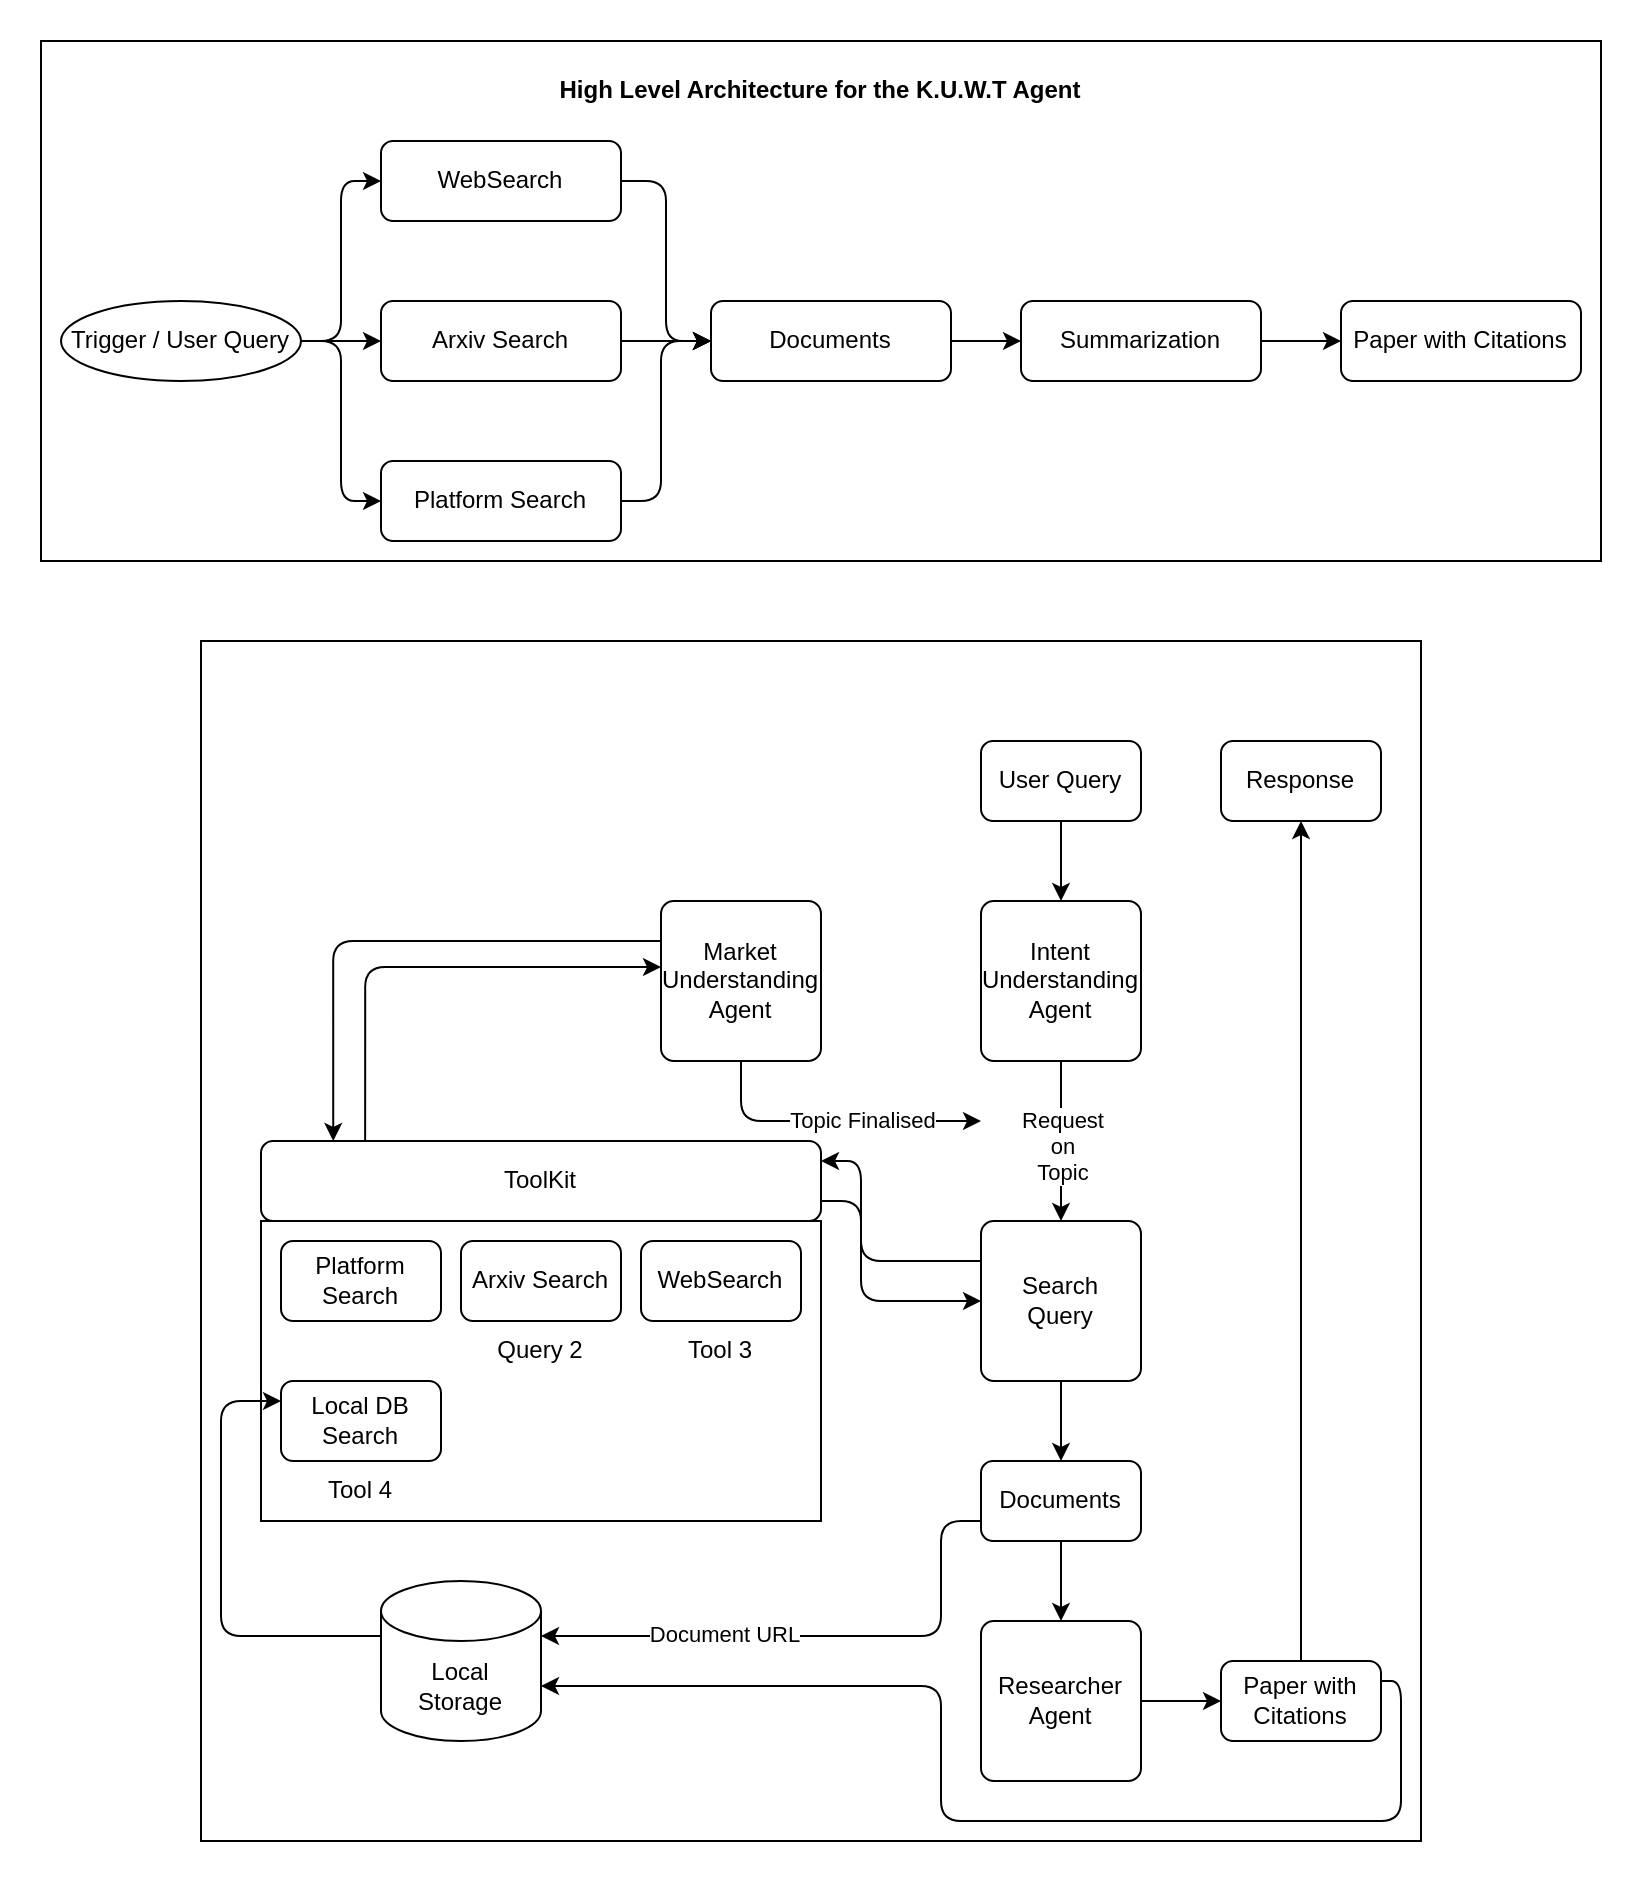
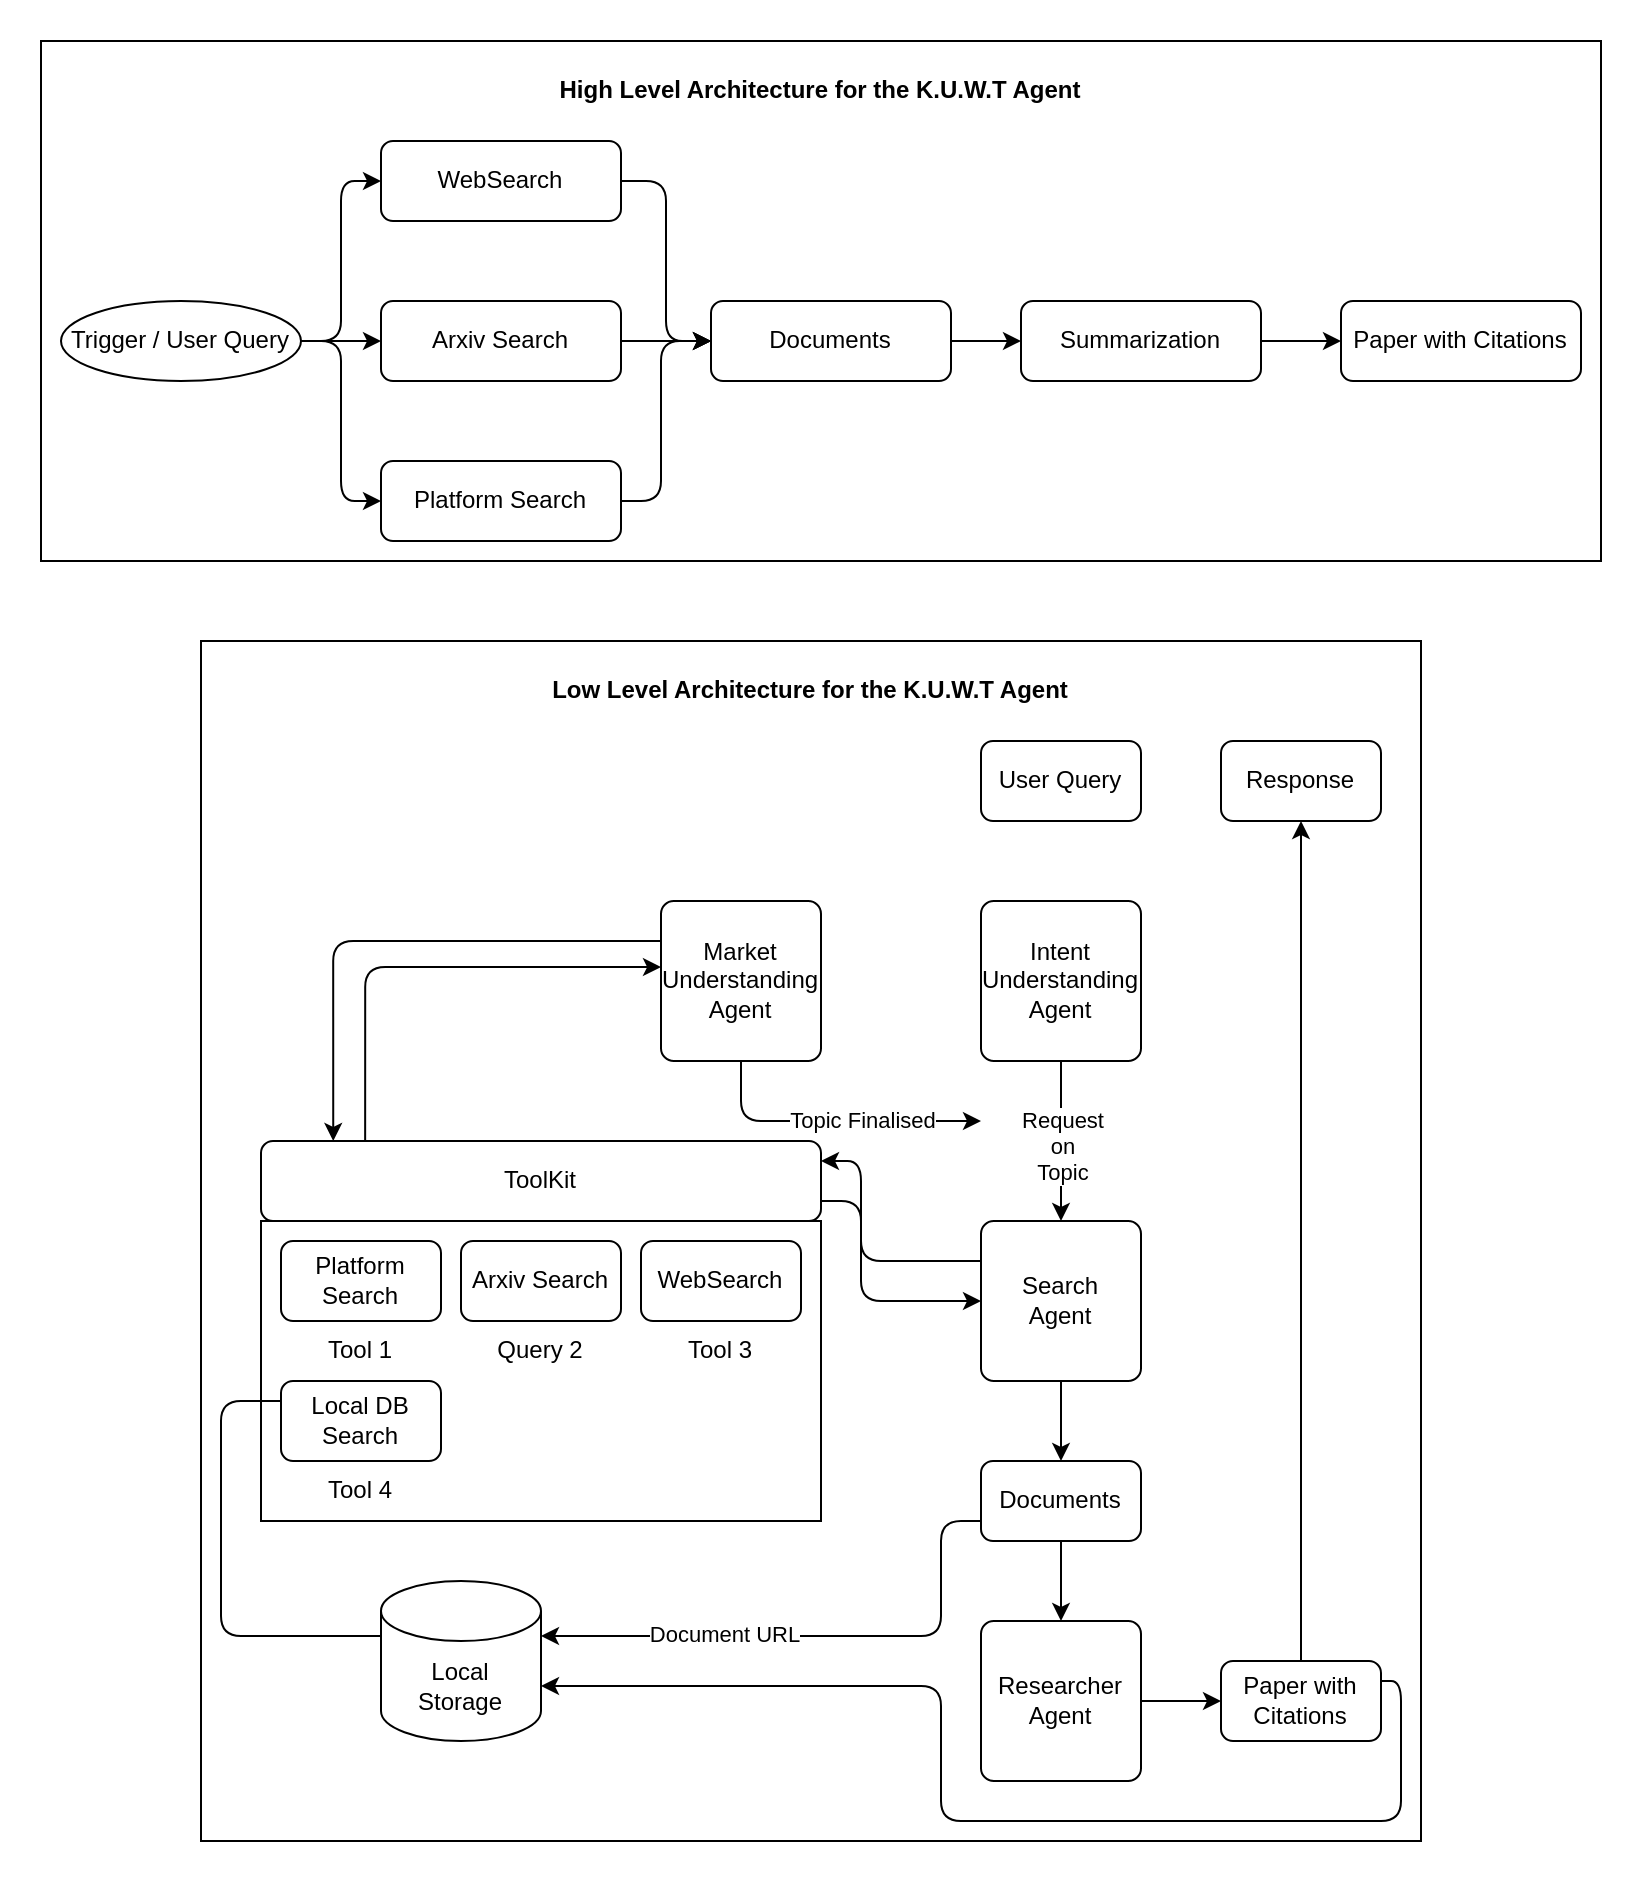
node "Low Level Architecture for the K.U.W.T Agent": added
edge "User Query" -> "Intent Understanding Agent": removed
node "Search Query": label "Search Query" -> "Search Agent"
node "Tool 1": added
edge "Local Storage" -> "Local DB Search": arrowhead classic -> none
